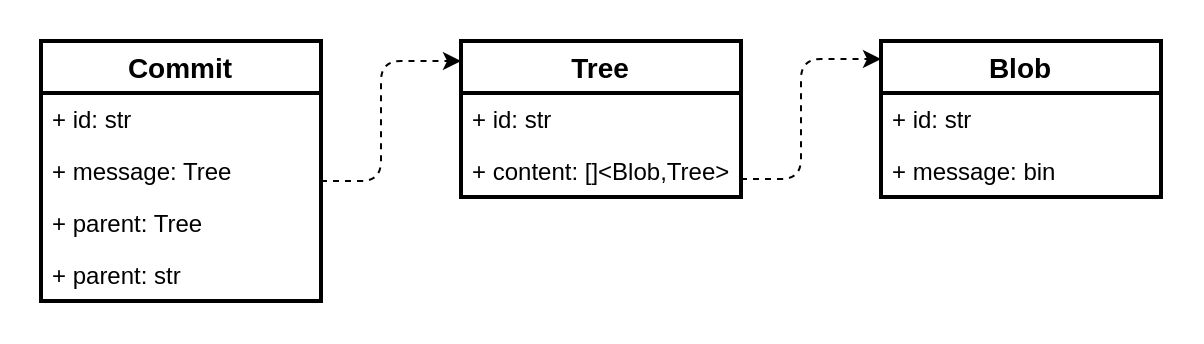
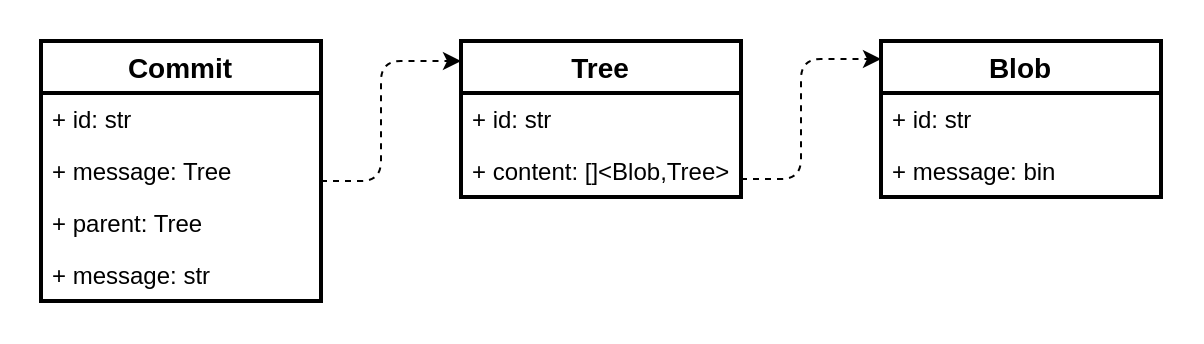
node "+ parent: str": label "+ parent: str" -> "+ message: str"
